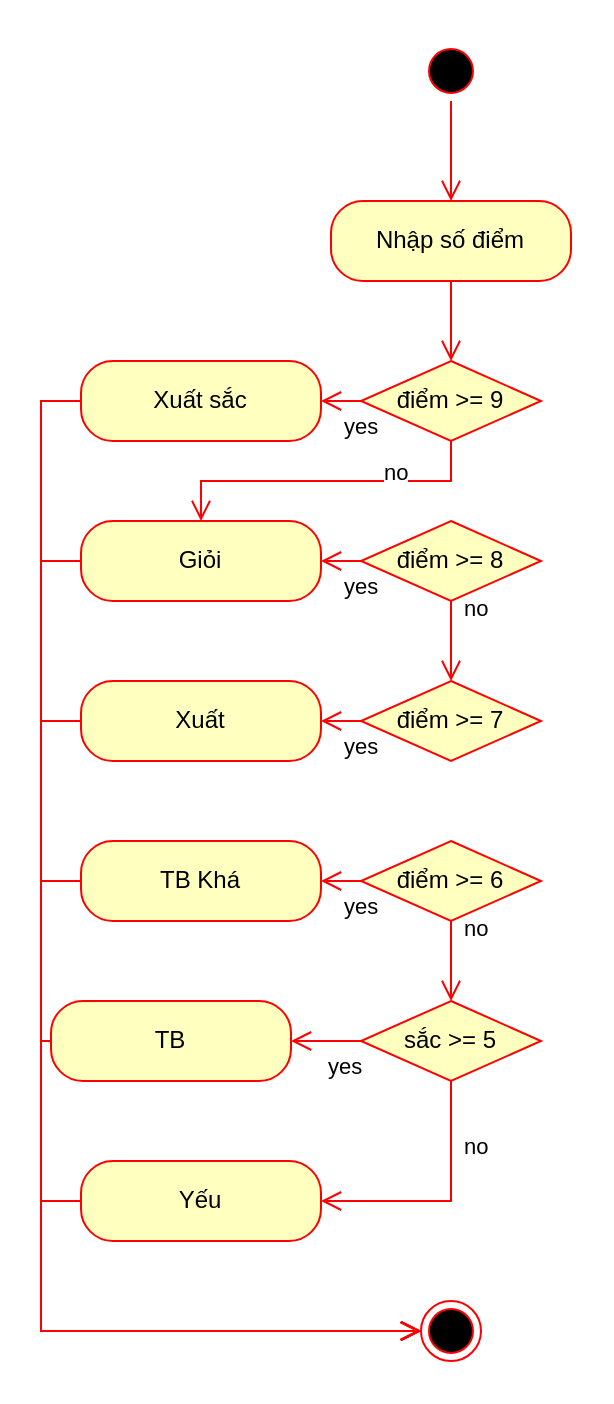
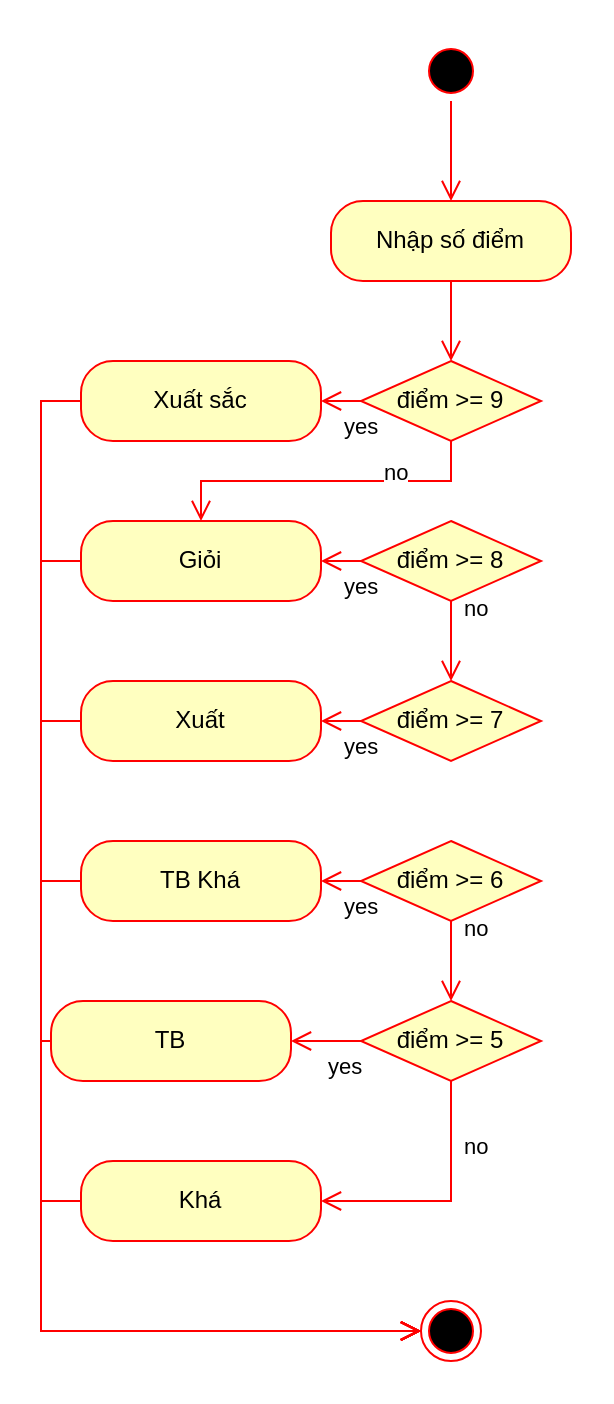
node "sắc >= 5": label "sắc >= 5" -> "điểm >= 5"
node "Yếu": label "Yếu" -> "Khá"
